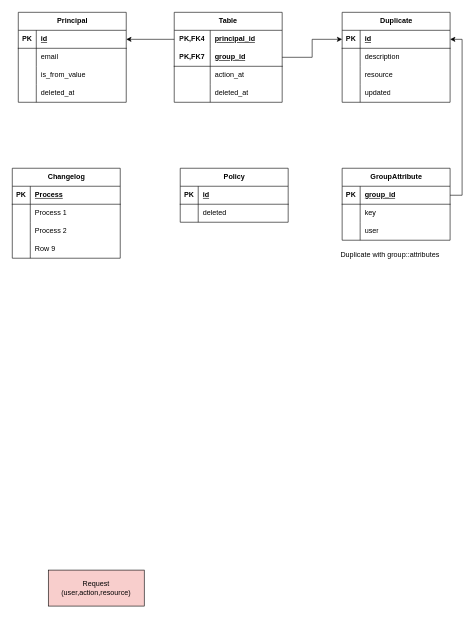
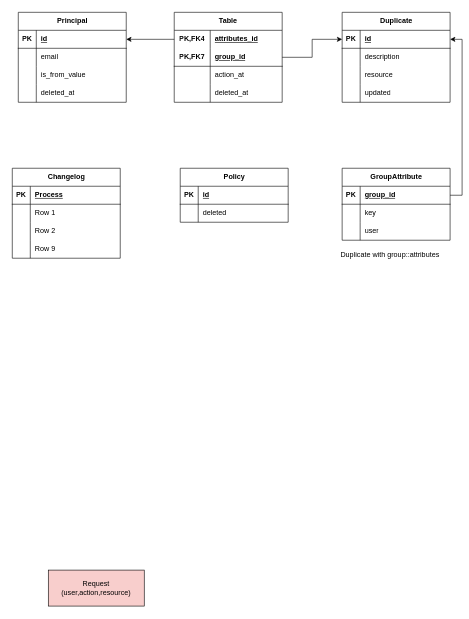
node "principal_id": label "principal_id" -> "attributes_id"
node "Process 1": label "Process 1" -> "Row 1"
node "Process 2": label "Process 2" -> "Row 2"
